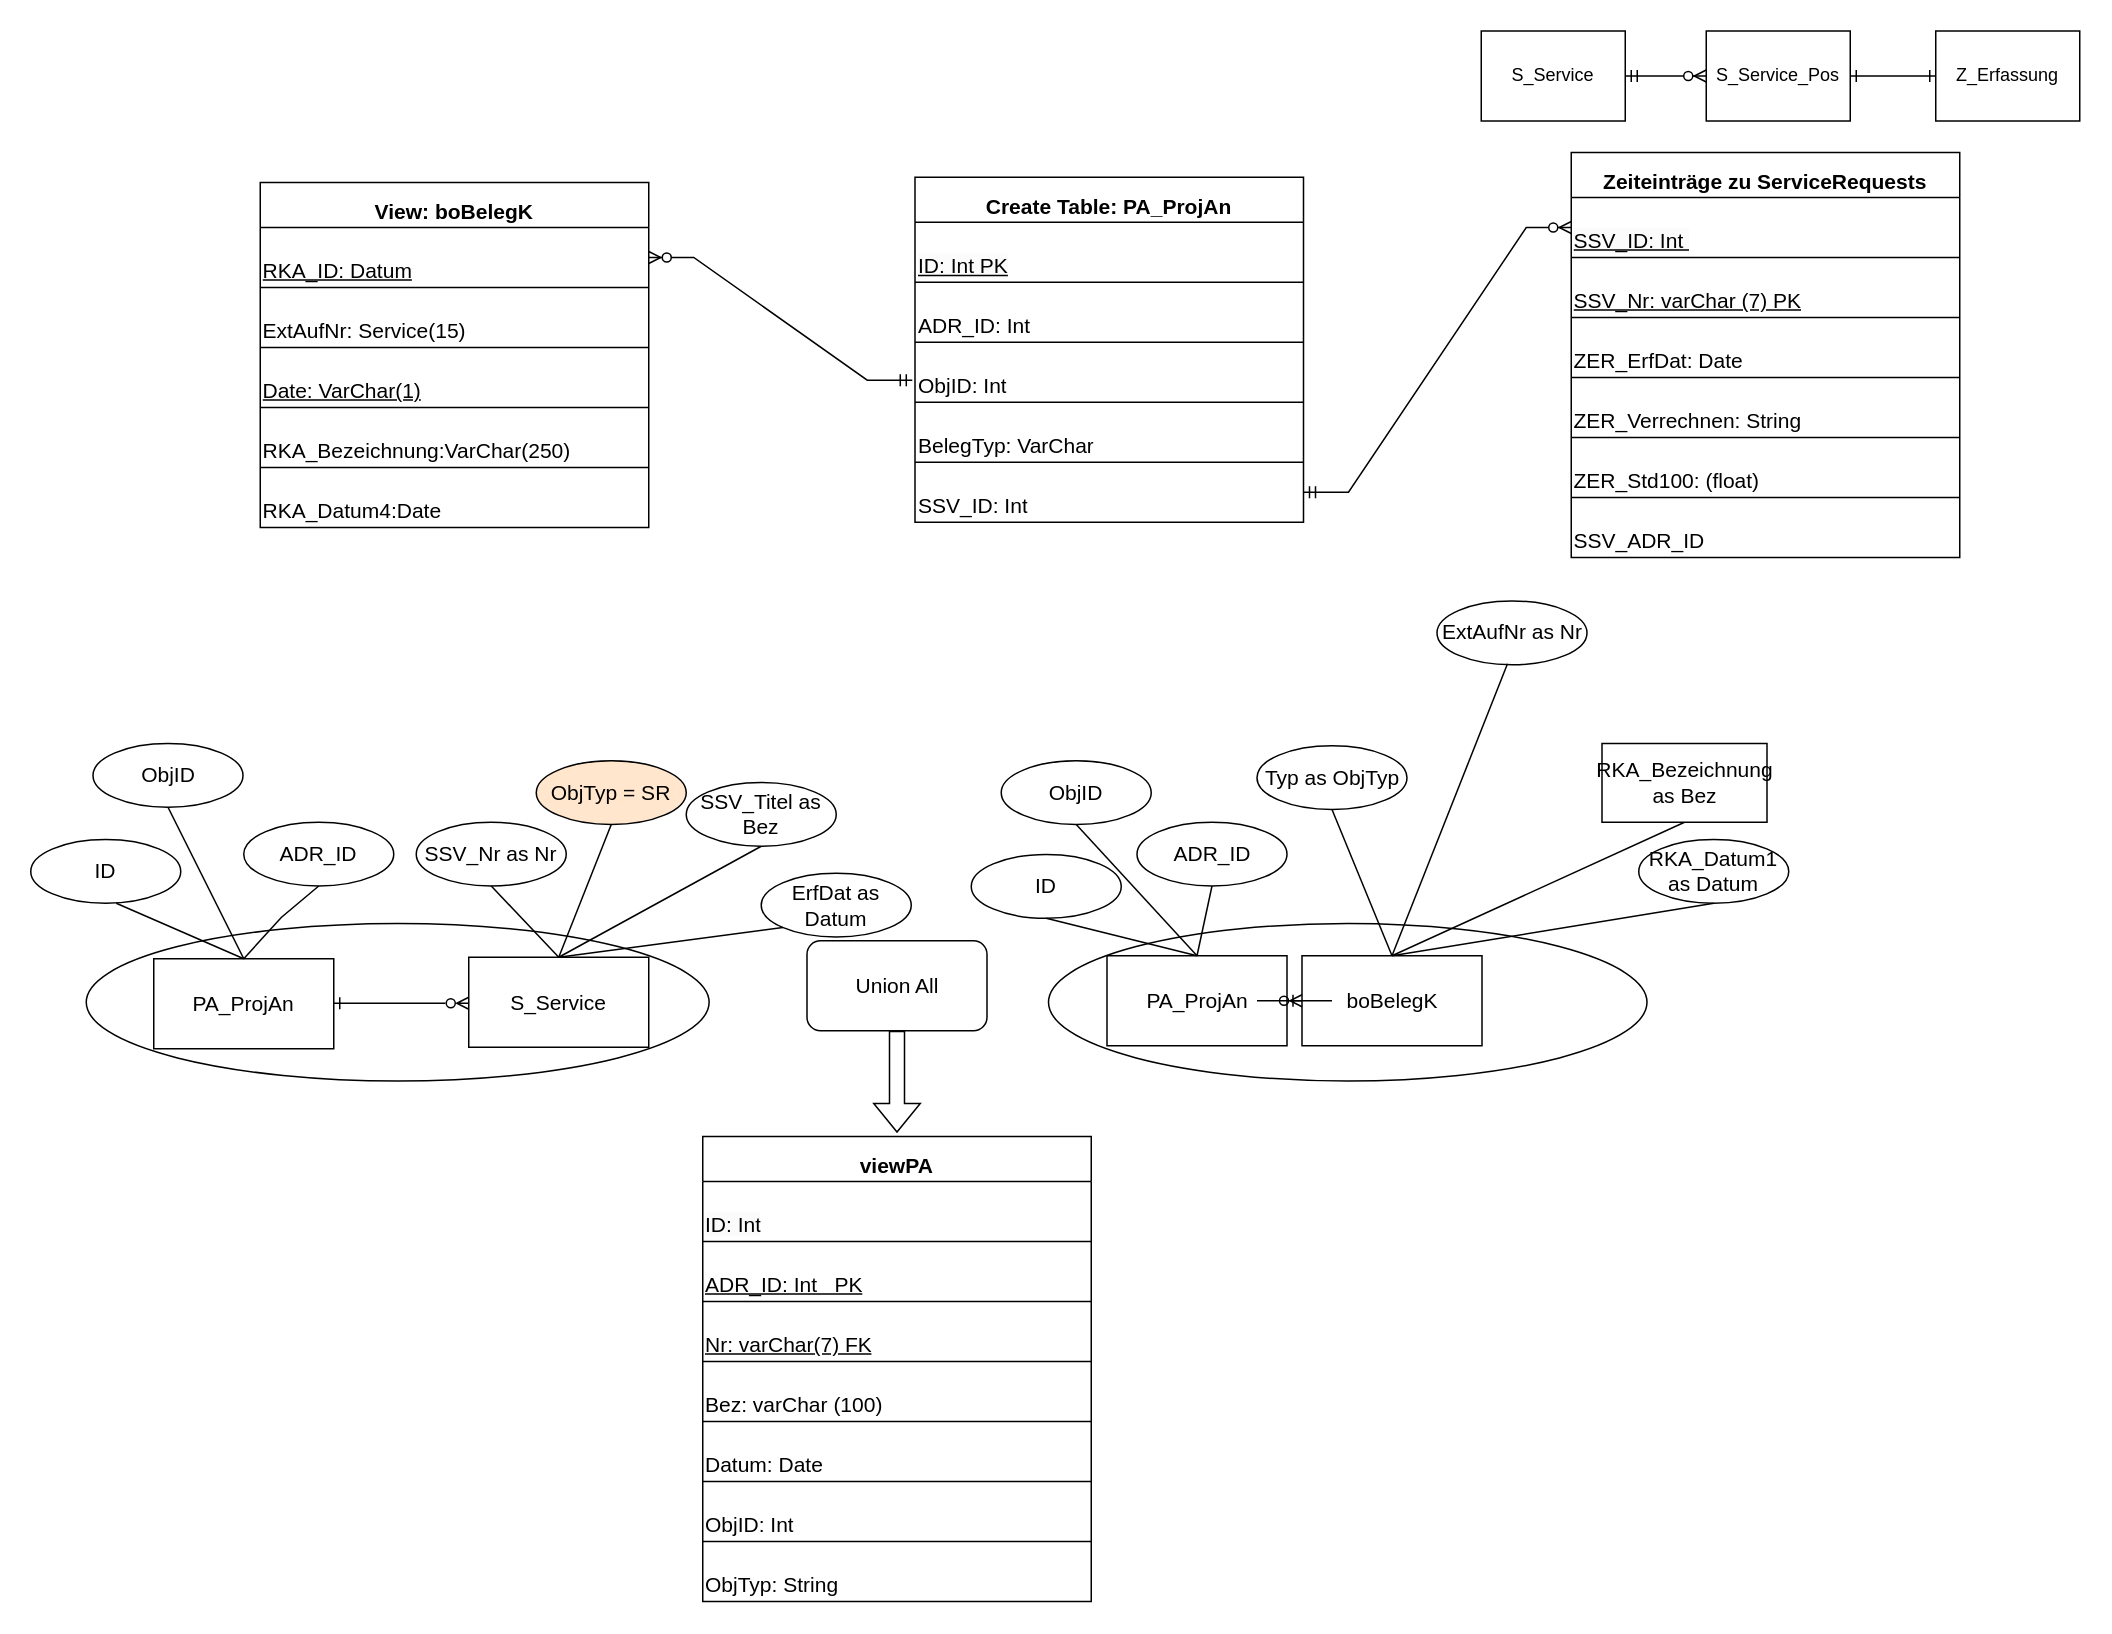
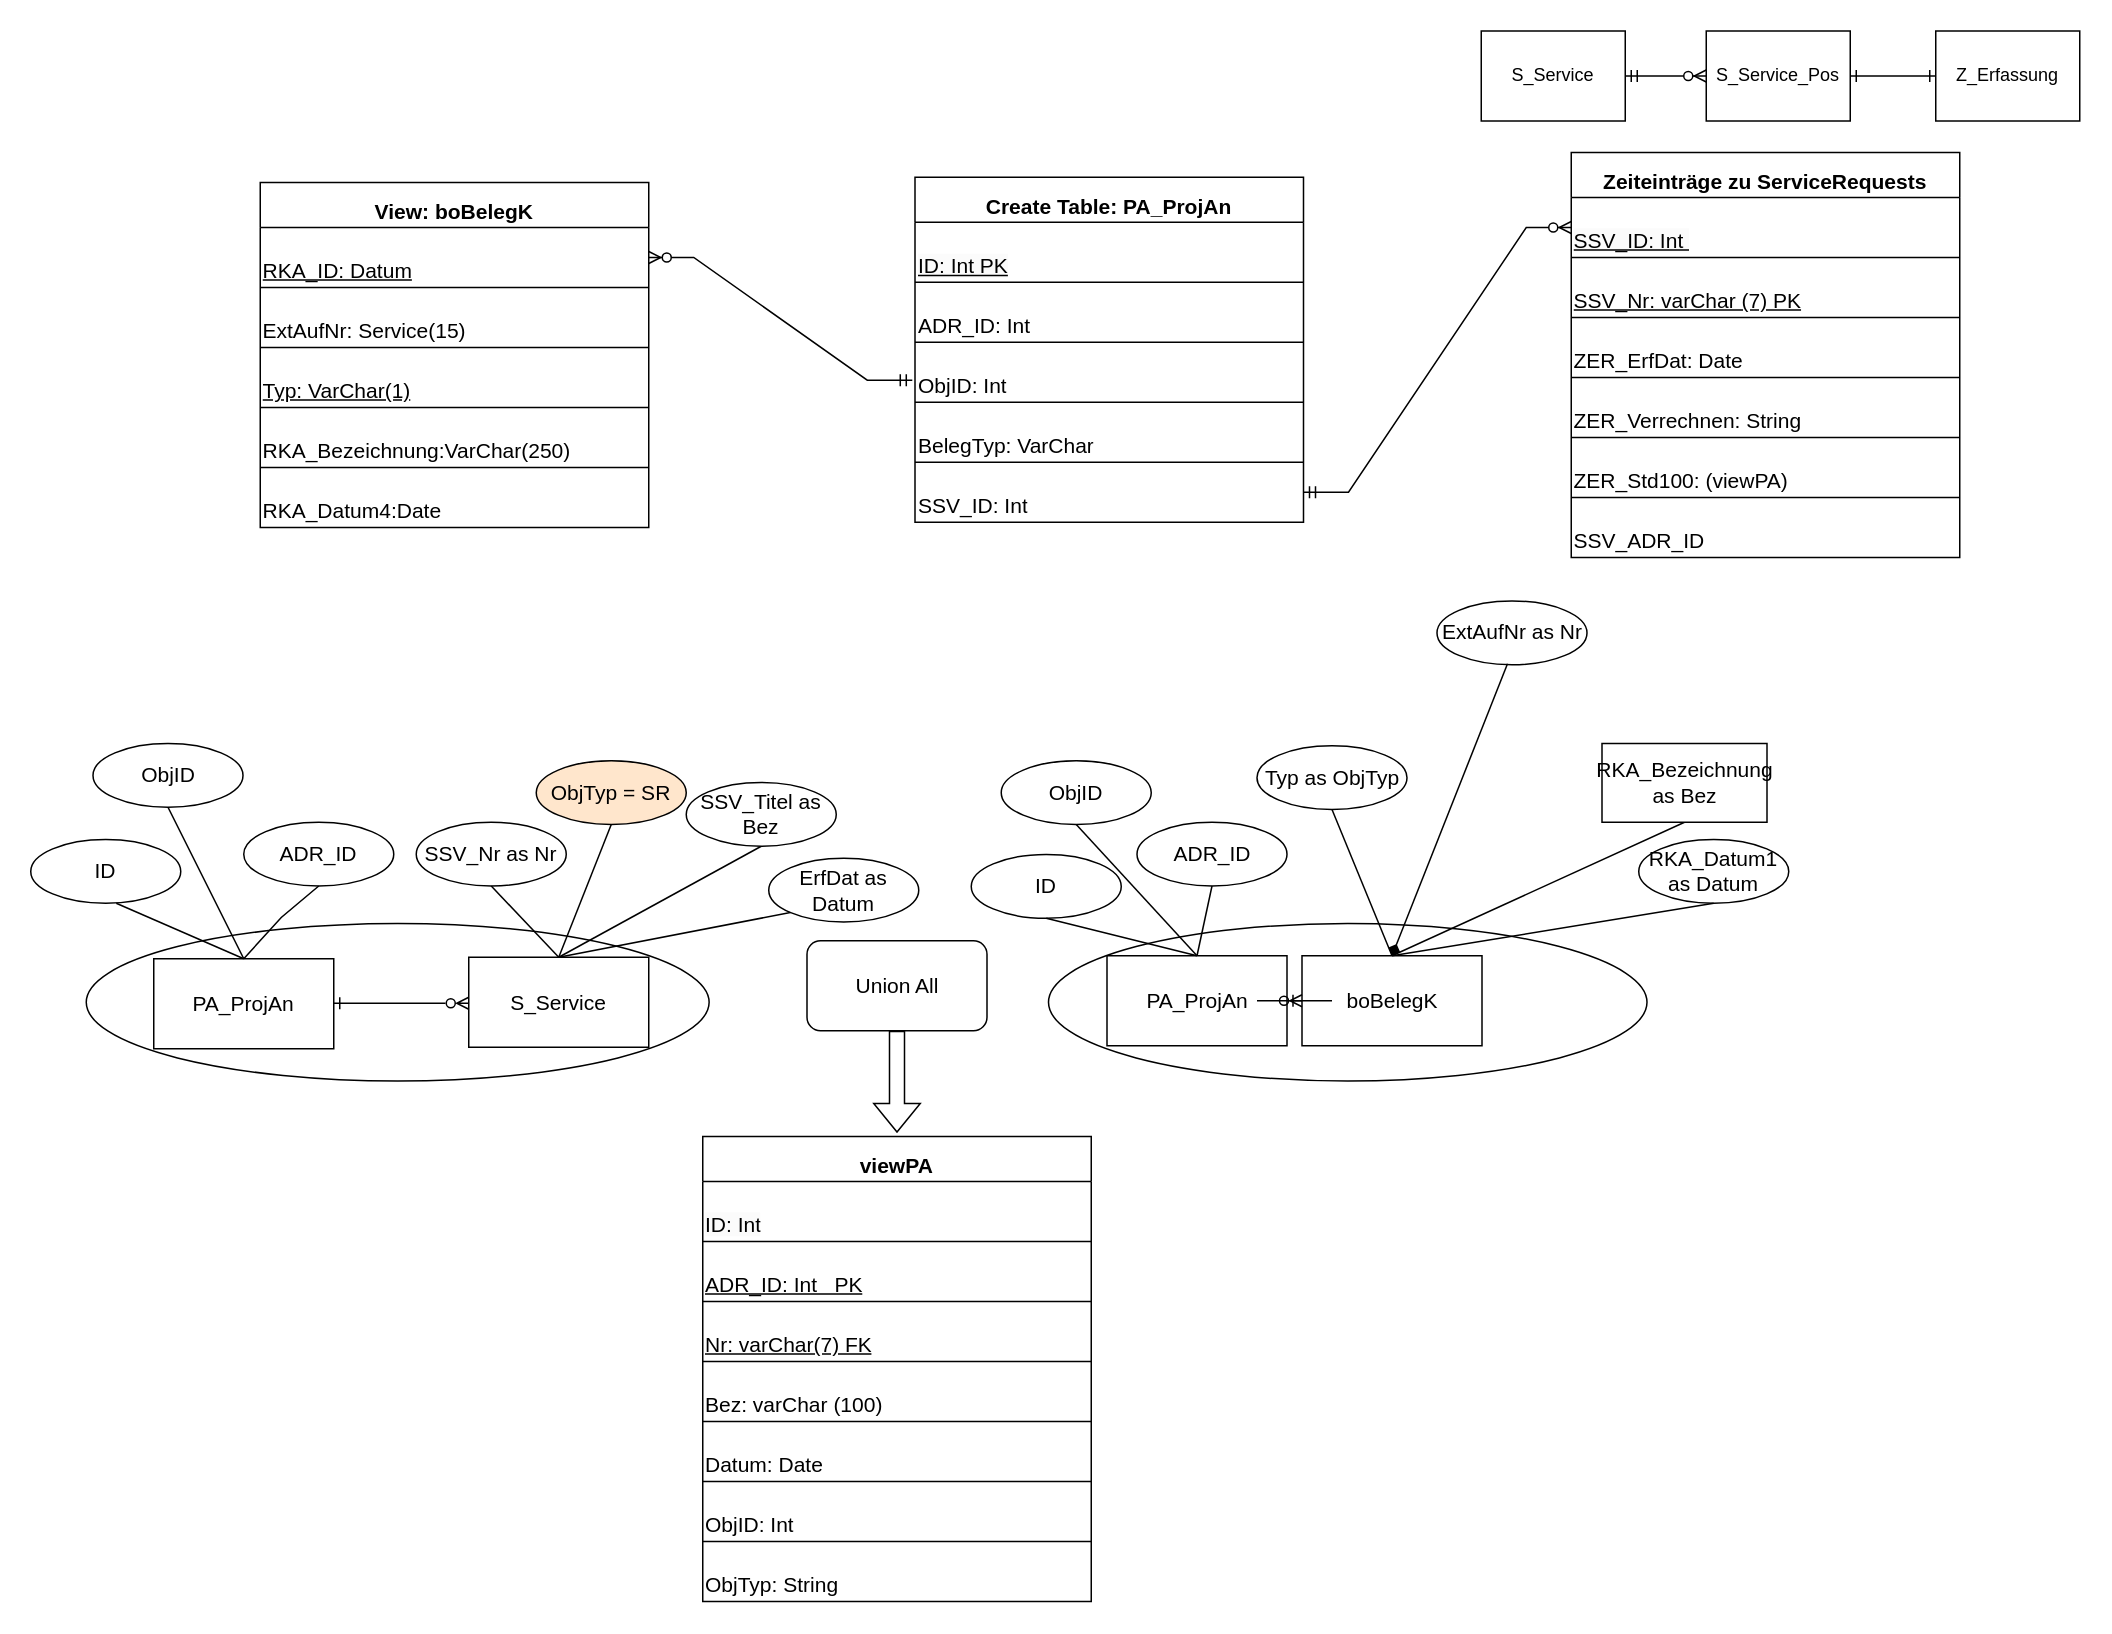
node "Date: VarChar(1)": label "Date: VarChar(1)" -> "Typ: VarChar(1)"
node "ZER_Std100: (float)": label "ZER_Std100: (float)" -> "ZER_Std100: (viewPA)"
node "ErfDat as Datum": moved (836, 905) -> (844, 890)
edge "ExtAufNr as Nr" -- "boBelegK": arrowhead none -> diamond
